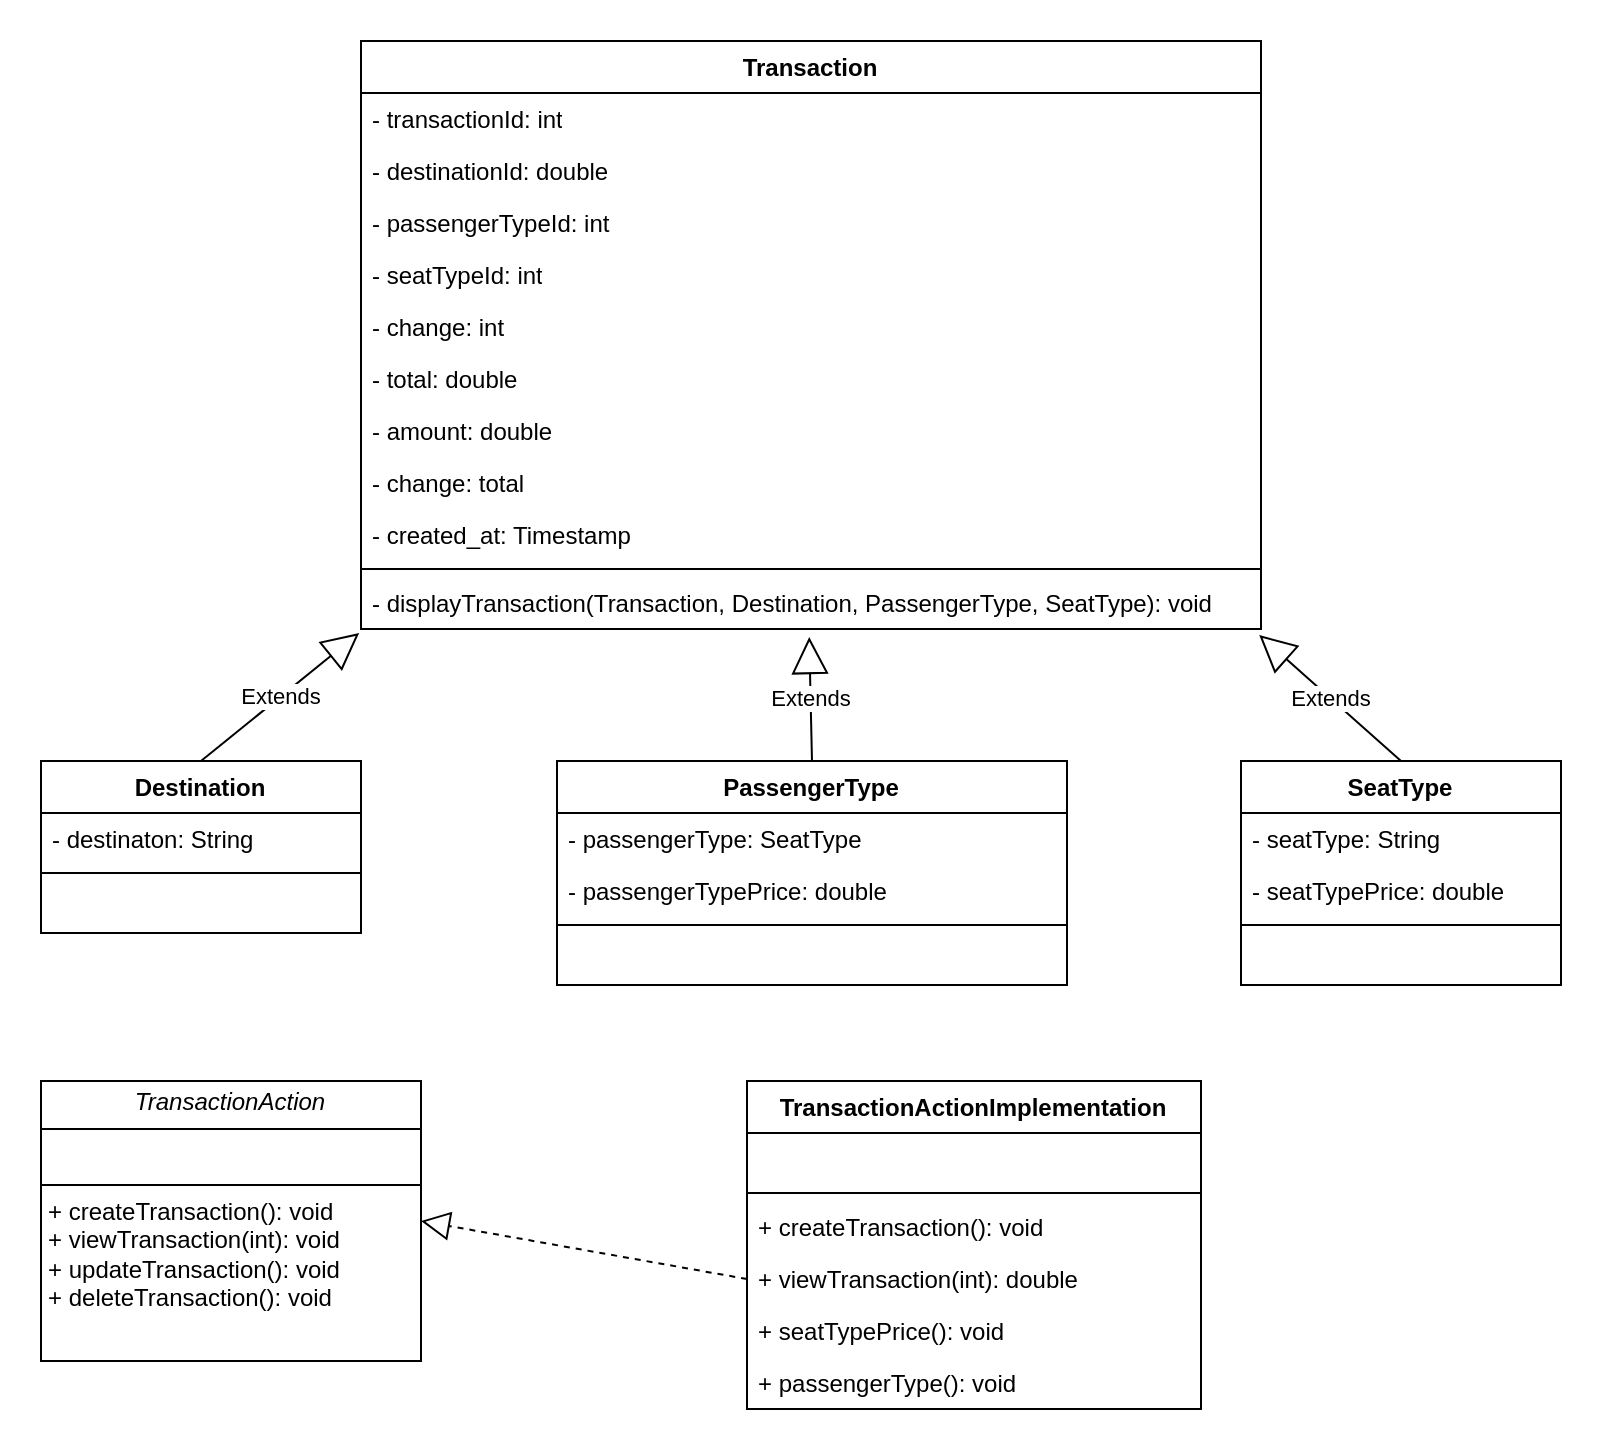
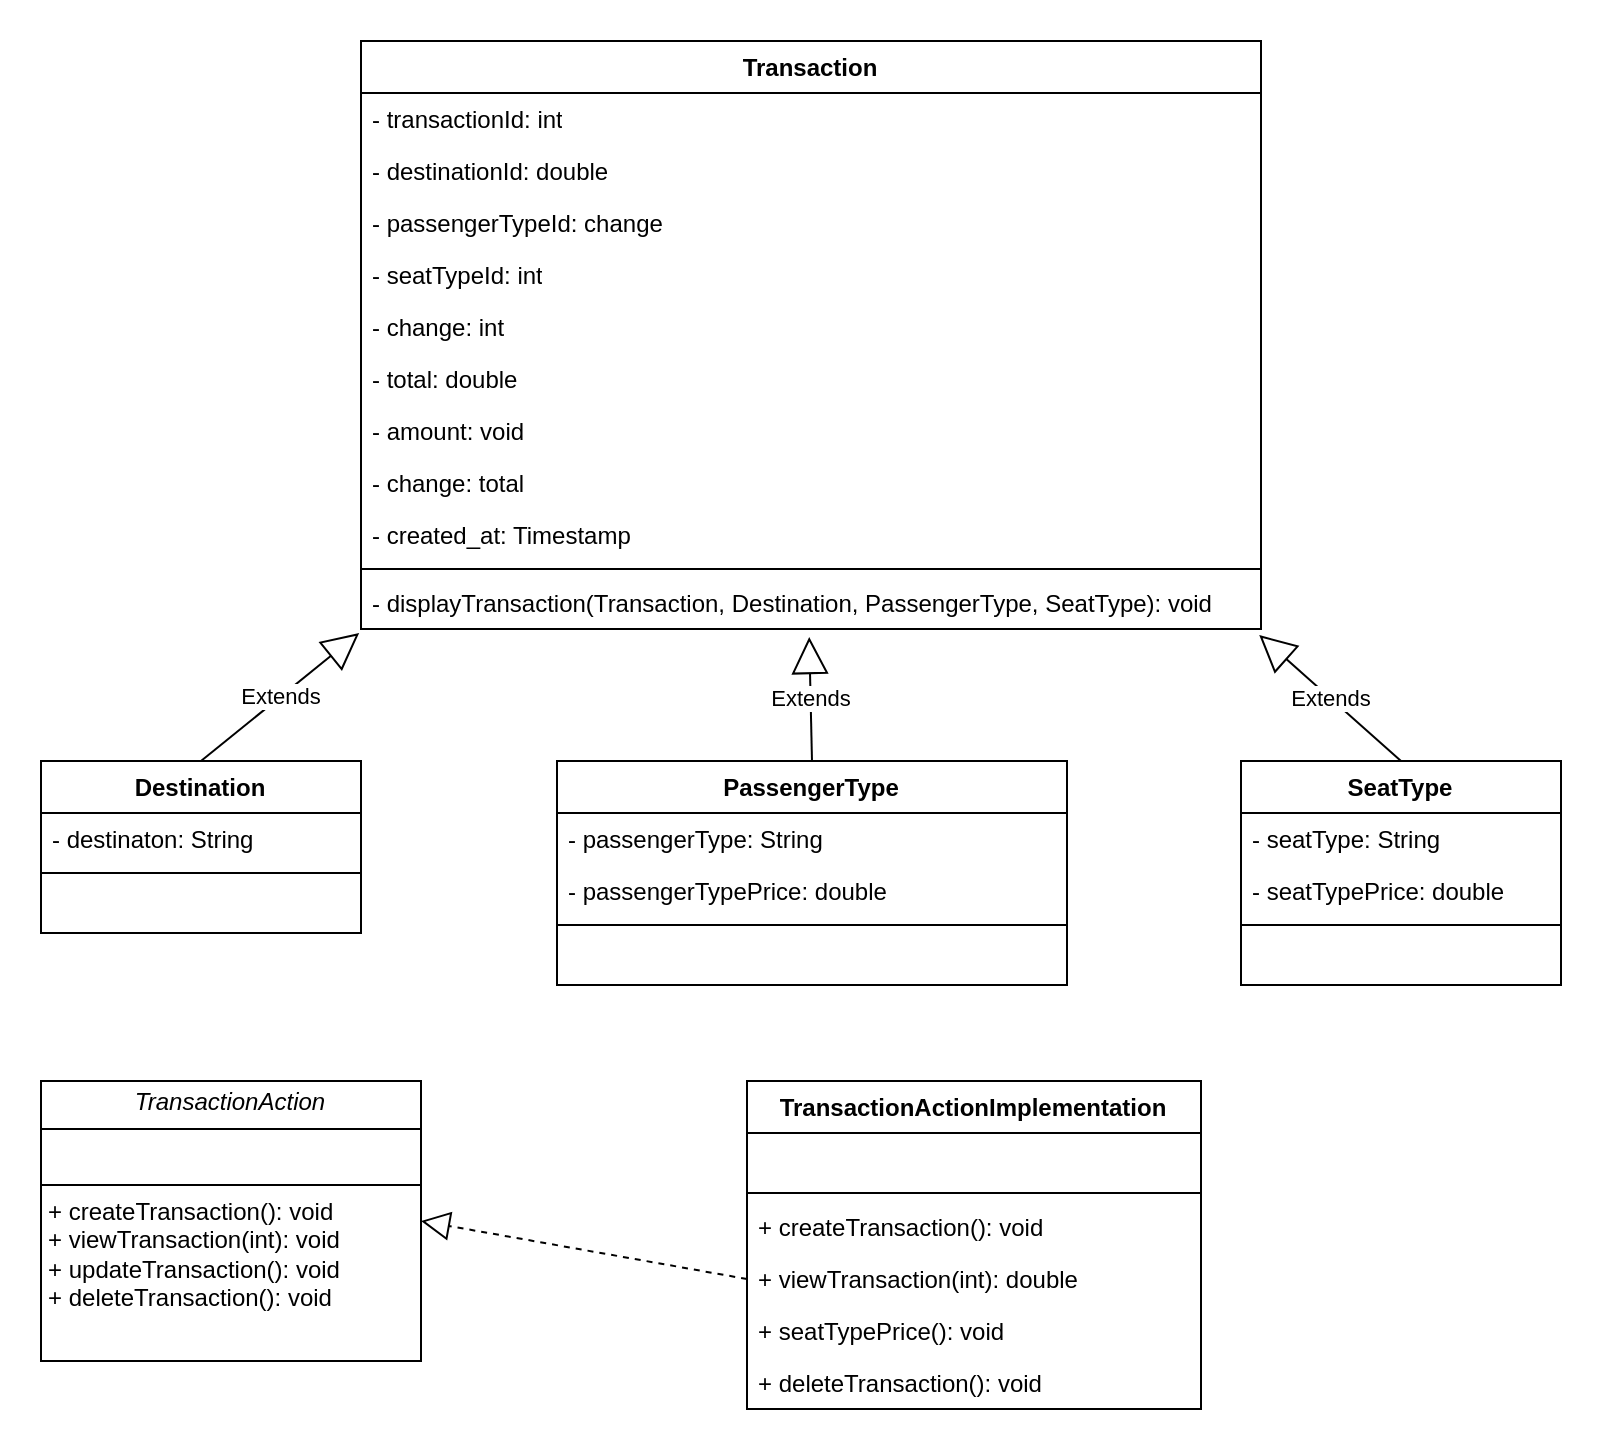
node "- passengerTypeId: int": label "- passengerTypeId: int" -> "- passengerTypeId: change"
node "- amount: double": label "- amount: double" -> "- amount: void"
node "- passengerType: SeatType": label "- passengerType: SeatType" -> "- passengerType: String"
node "+ passengerType(): void": label "+ passengerType(): void" -> "+ deleteTransaction(): void"
